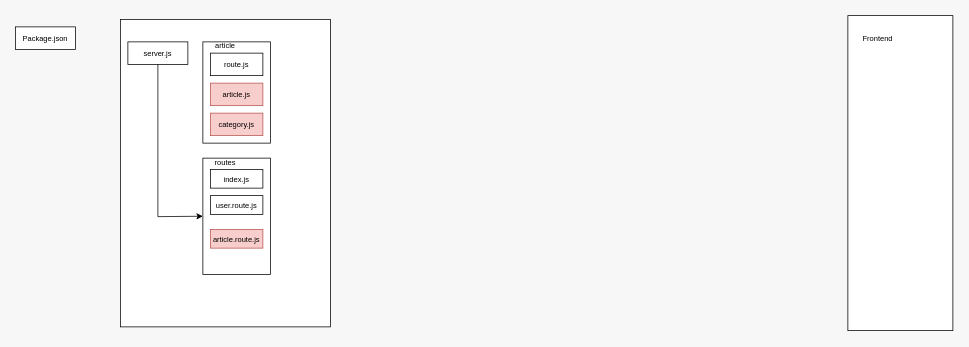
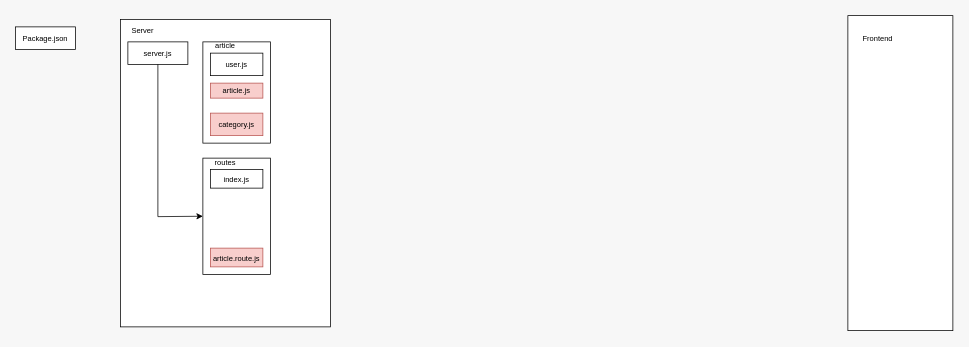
node "Server": added
node "route.js": label "route.js" -> "user.js"
node "article.js": size 53x23 -> 53x15
node "user.route.js": removed
node "article.route.js": moved (237, 239) -> (237, 257)
